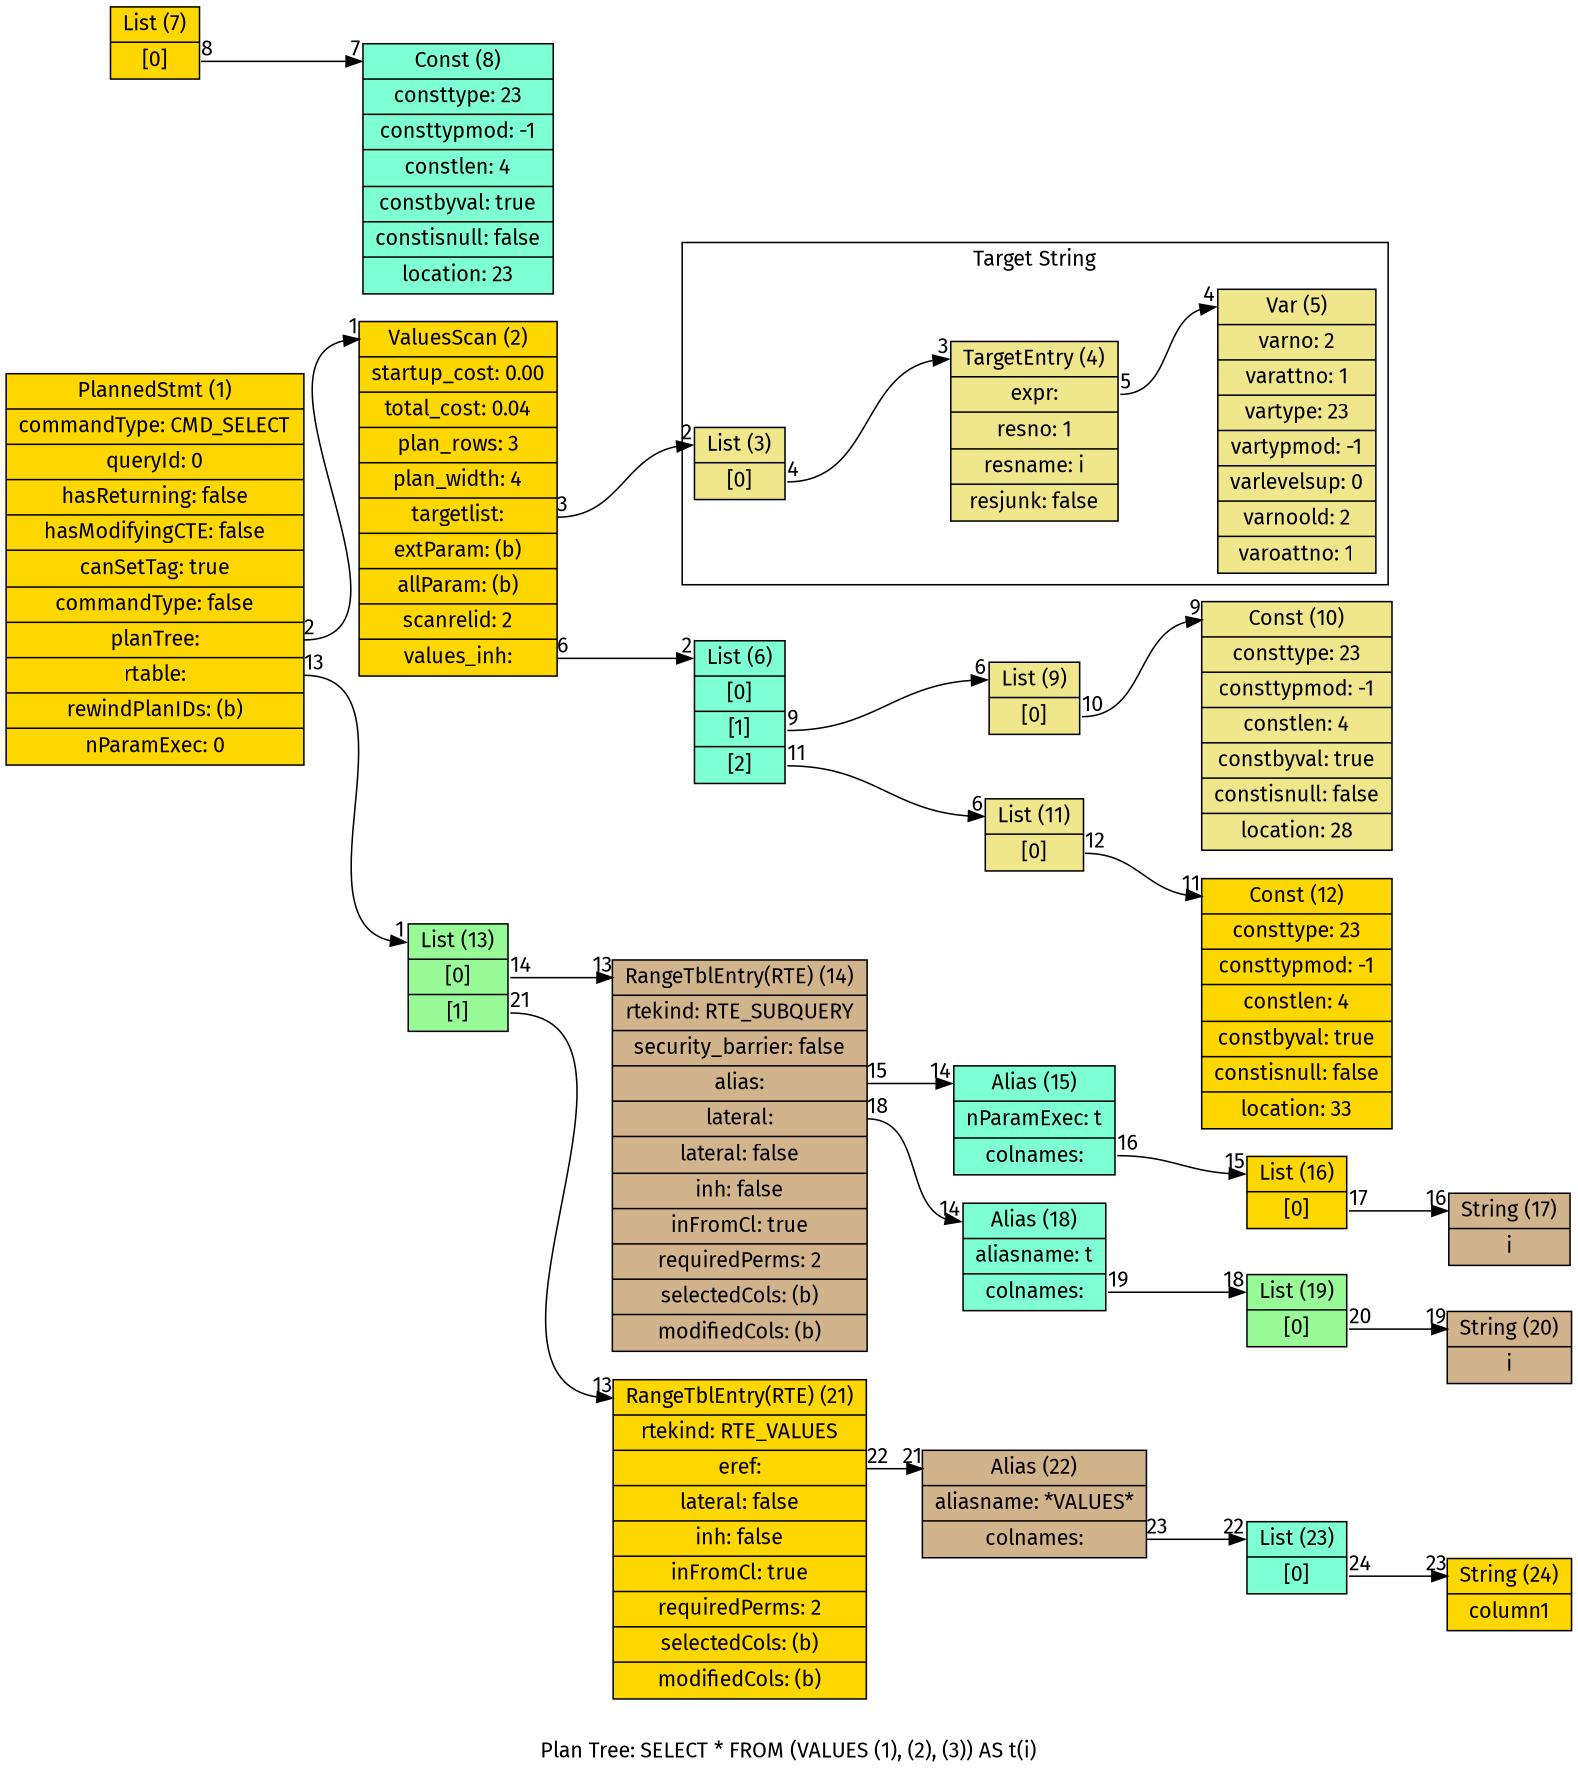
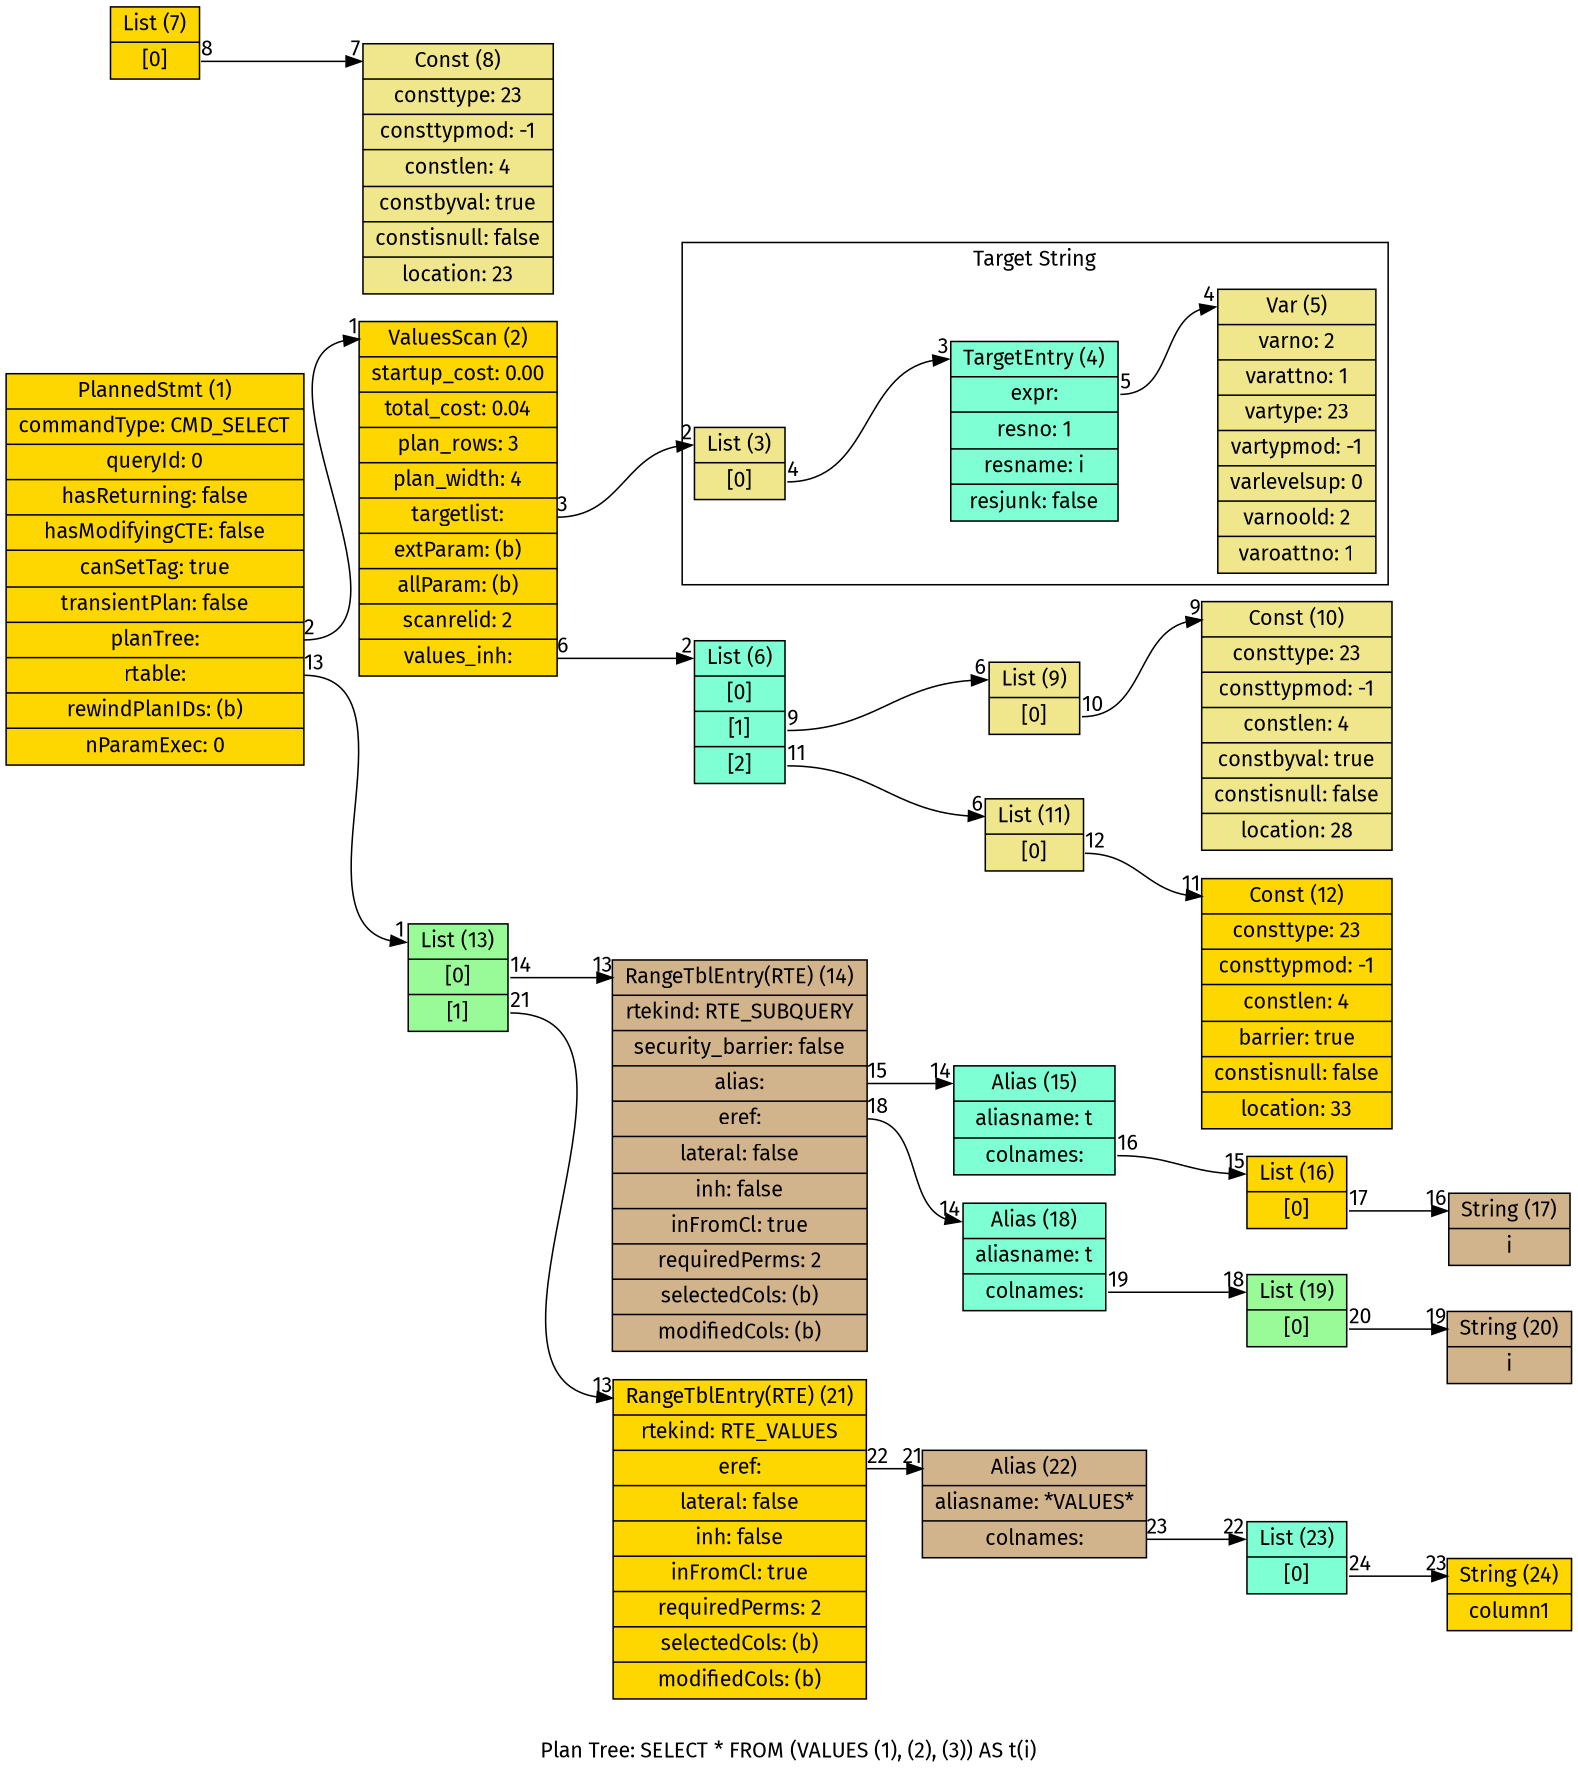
node "Const (8)": fillcolor aquamarine -> khaki
node "TargetEntry (4)": fillcolor khaki -> aquamarine
node "PlannedStmt (1)": text "commandType: false" -> "transientPlan: false"
node "Const (12)": text "constbyval: true" -> "barrier: true"
node "RangeTblEntry(RTE) (14)": text "lateral:" -> "eref:"
node "Alias (15)": text "nParamExec: t" -> "aliasname: t"
